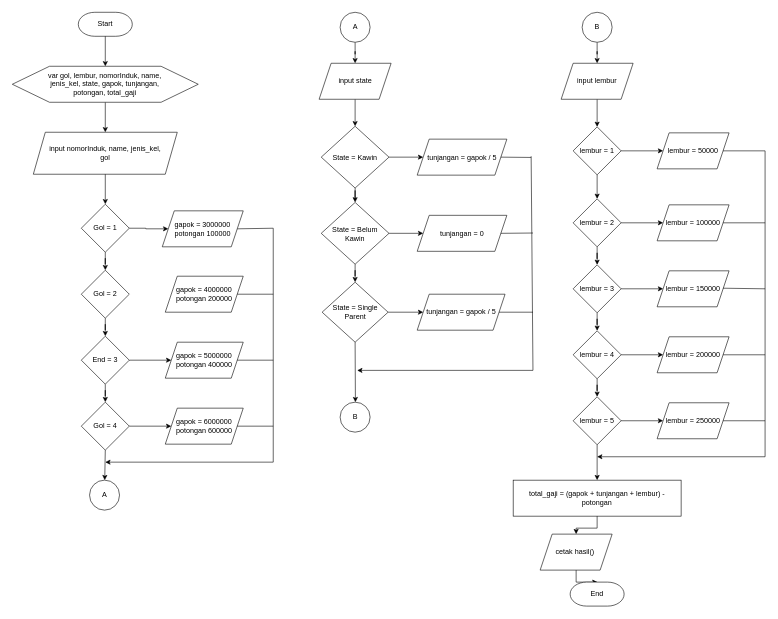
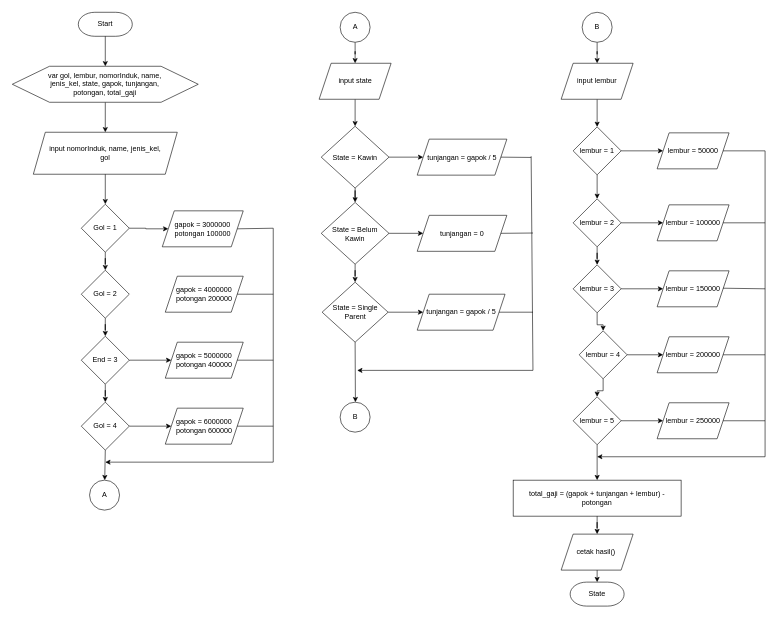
node "lembur = 4": moved (597, 355) -> (603, 355)
node "cetak hasil()": moved (576, 552) -> (597, 552)
node "End": label "End" -> "State"
